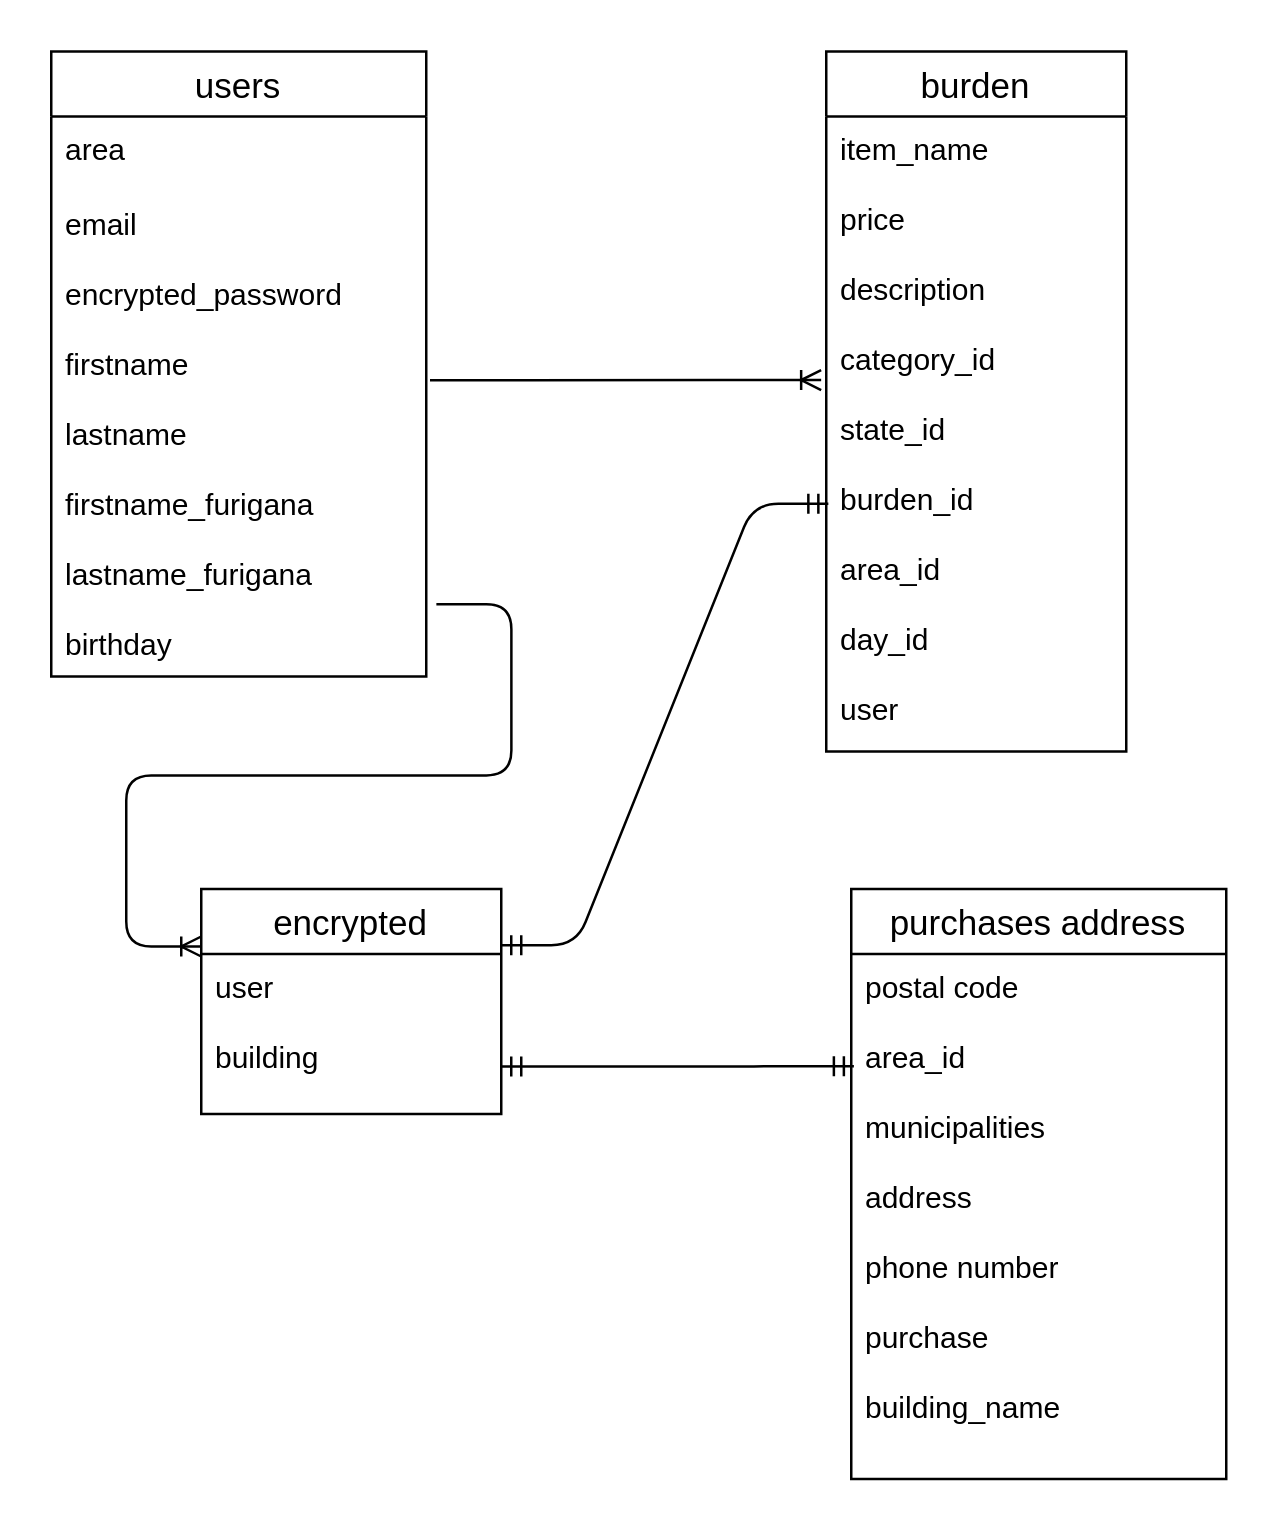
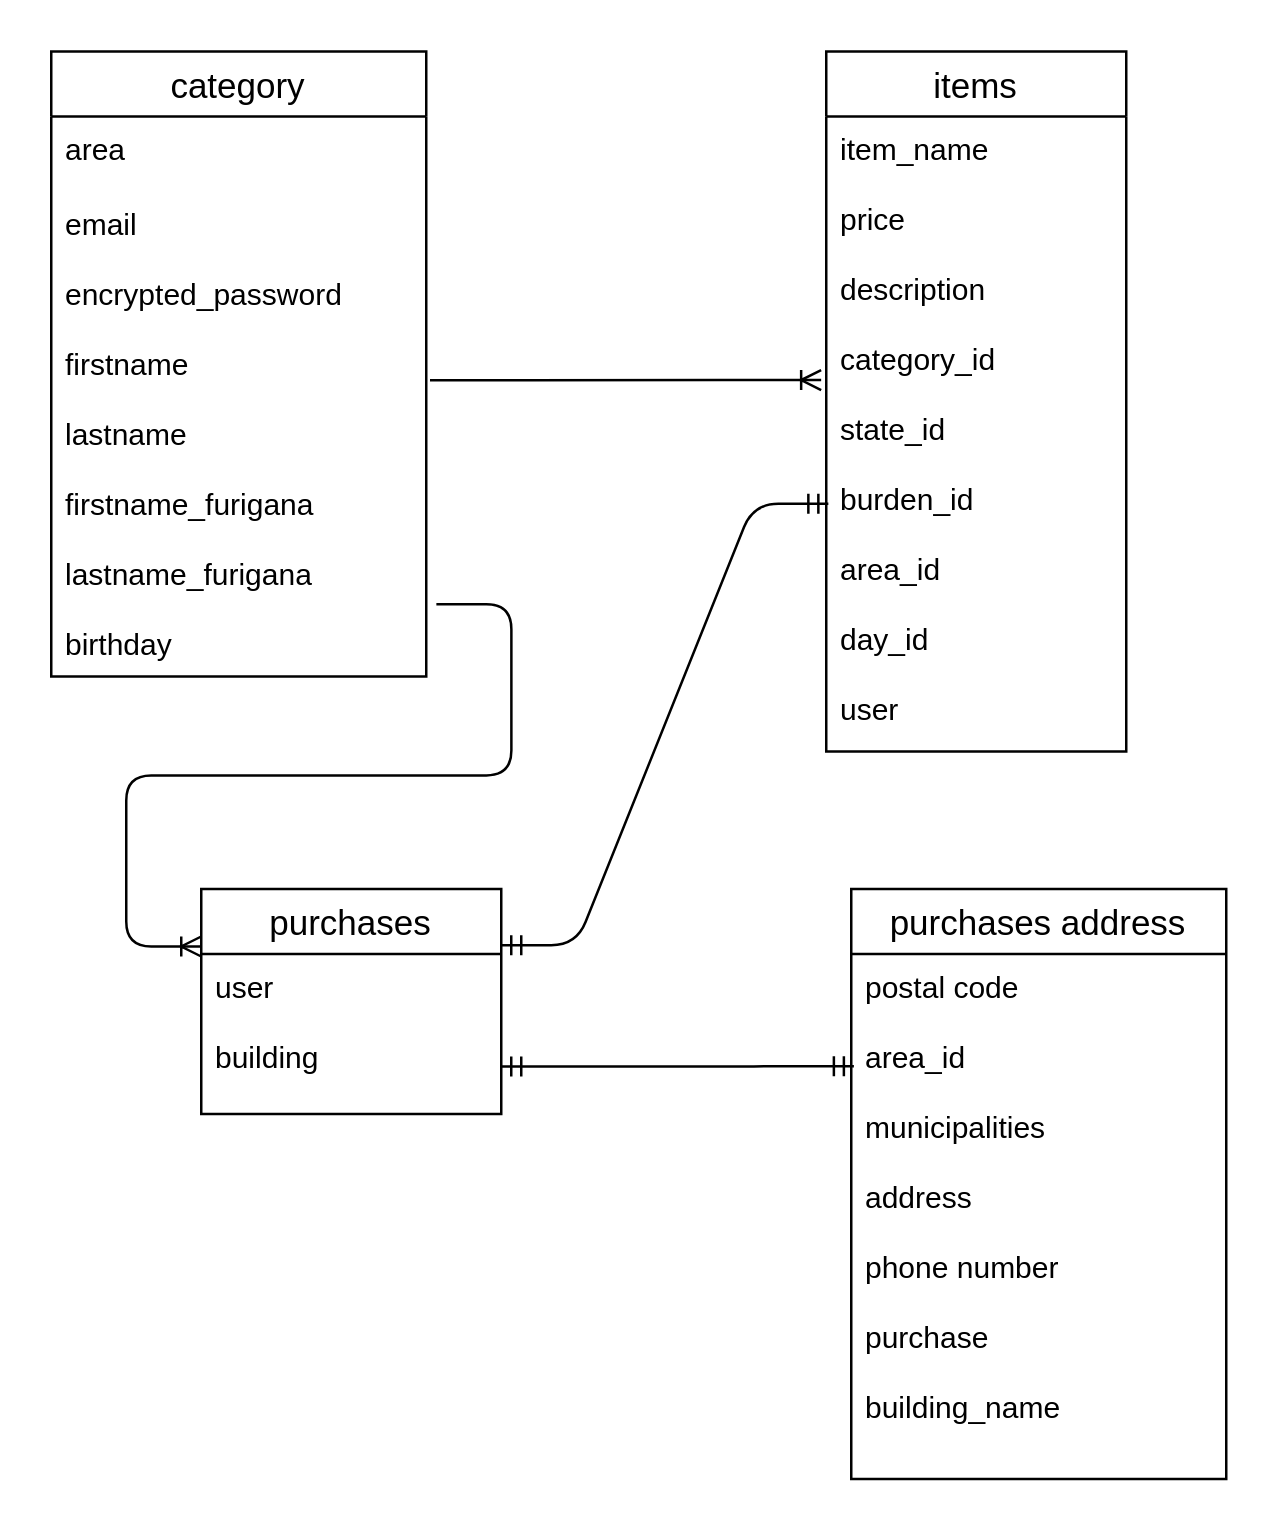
node "users": label "users" -> "category"
node "burden": label "burden" -> "items"
node "encrypted": label "encrypted" -> "purchases"
